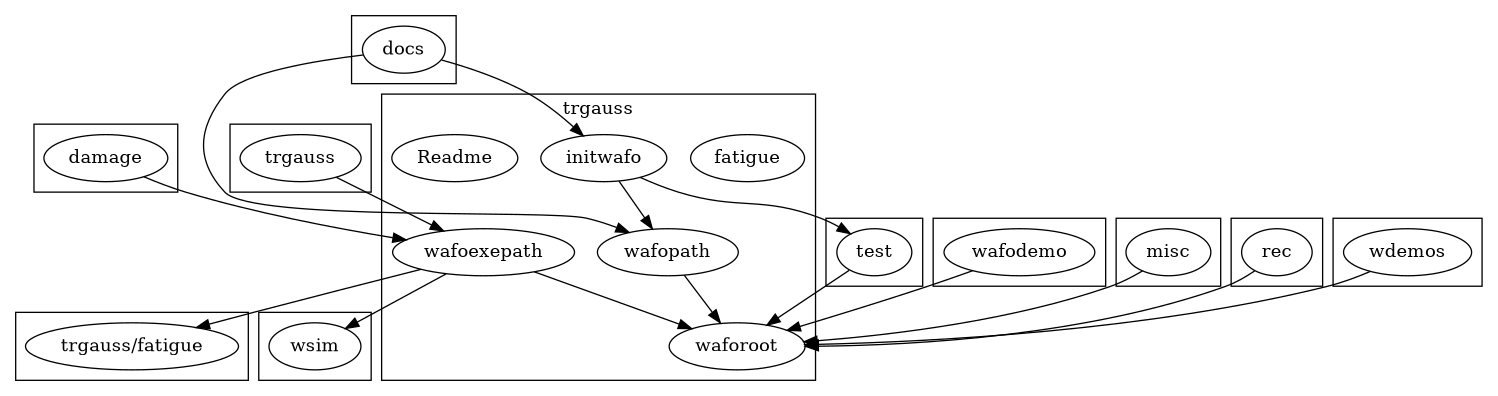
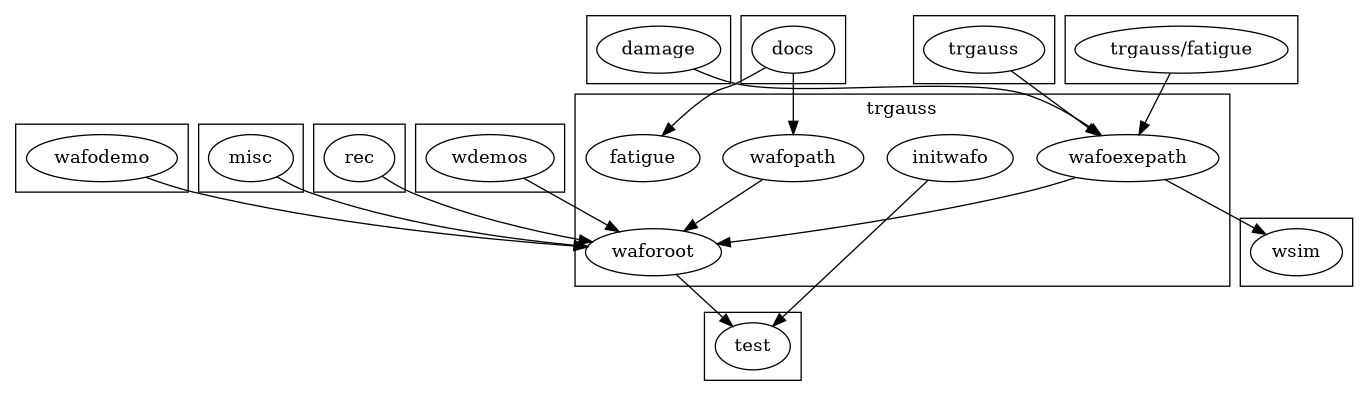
edge "docs" -> "initwafo": now "docs" -> "fatigue"
node "Readme": removed
edge "initwafo" -> "wafopath": removed
edge "wafoexepath" -> "trgauss/fatigue": reversed
edge "test" -> "waforoot": reversed
